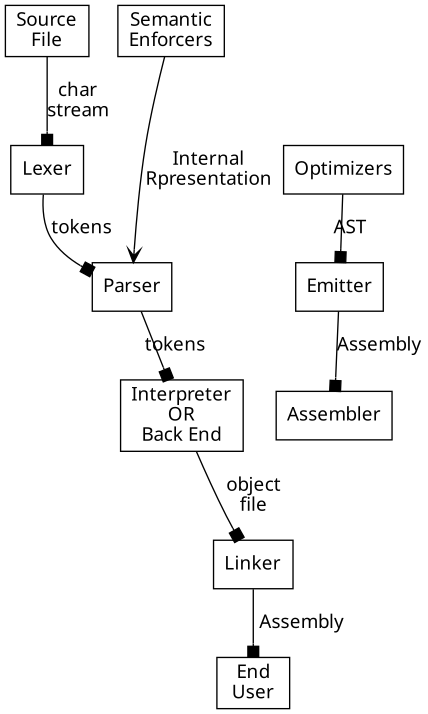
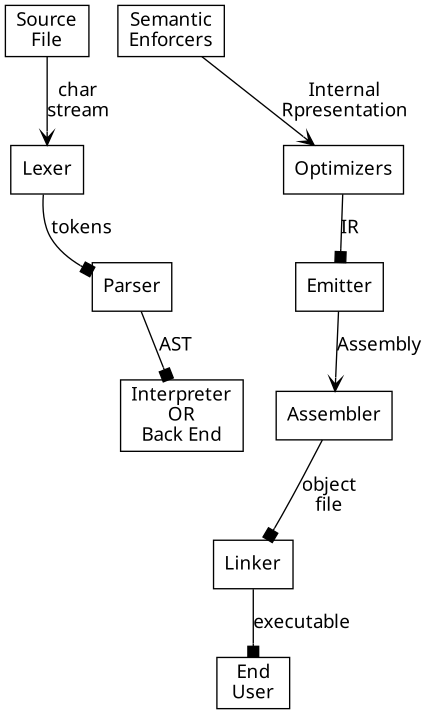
edge "Source File" -> "Lexer": arrowhead box -> vee
edge "Semantic Enforcers" -> "Parser": now "Semantic Enforcers" -> "Optimizers"
edge "Optimizers" -> "Emitter": label "AST" -> "IR"
edge "Emitter" -> "Assembler": arrowhead box -> vee
edge "Parser" -> "Interpreter OR Back End": label "tokens" -> "AST"
edge "Interpreter OR Back End" -> "Linker": now "Assembler" -> "Linker"
edge "Linker" -> "End User": label "Assembly" -> "executable"
